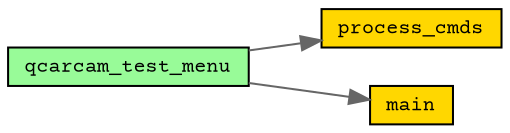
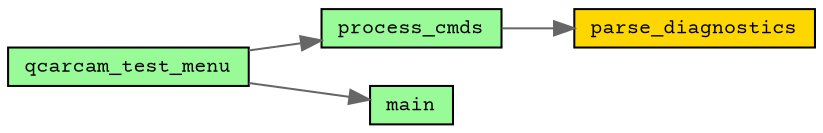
node "process_cmds": fillcolor gold -> palegreen
node "parse_diagnostics": added
node "main": fillcolor gold -> palegreen
